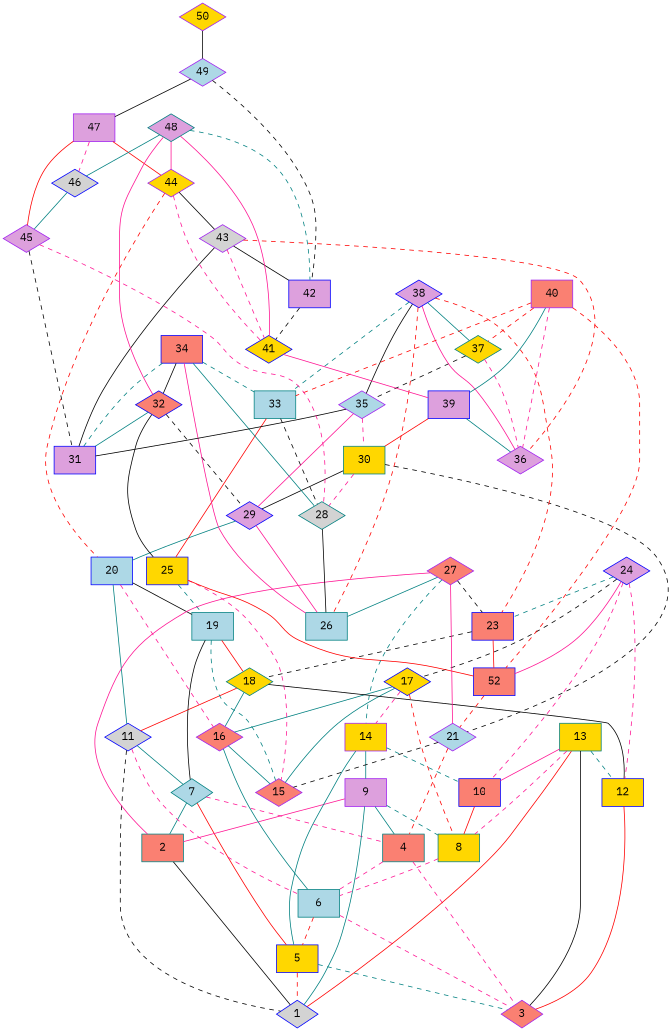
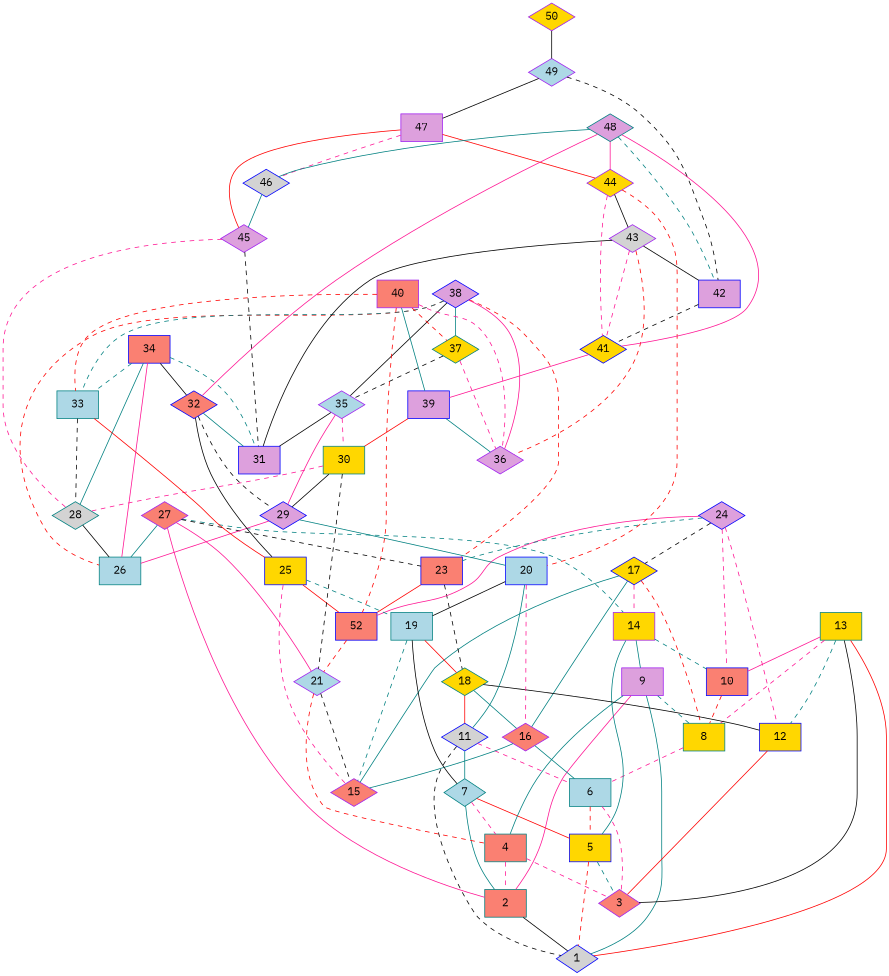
edge "10" -- "8": style solid -> dashed
edge "4" -- "6": now "4" -- "2"
